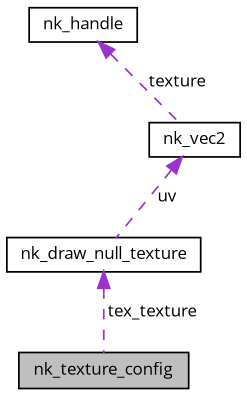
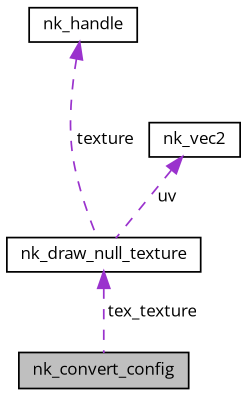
edge "nk_vec2" -> "nk_handle": now "nk_draw_null_texture" -> "nk_handle"
node "nk_texture_config": label "nk_texture_config" -> "nk_convert_config"
